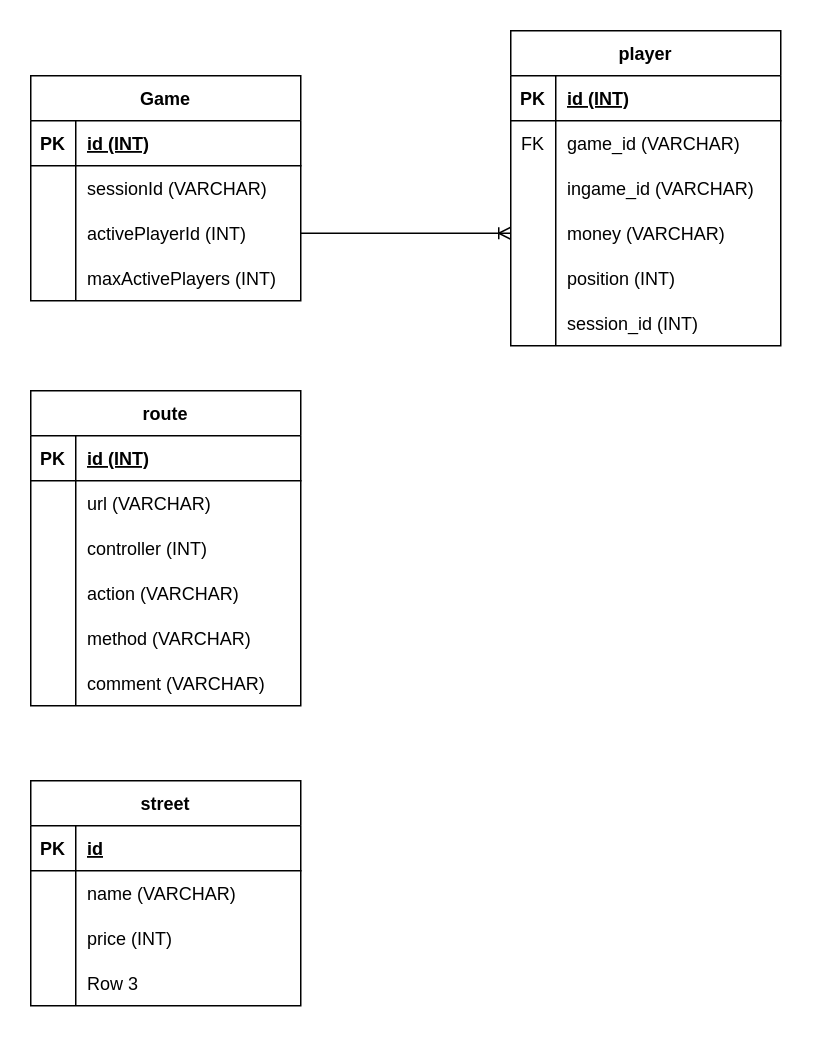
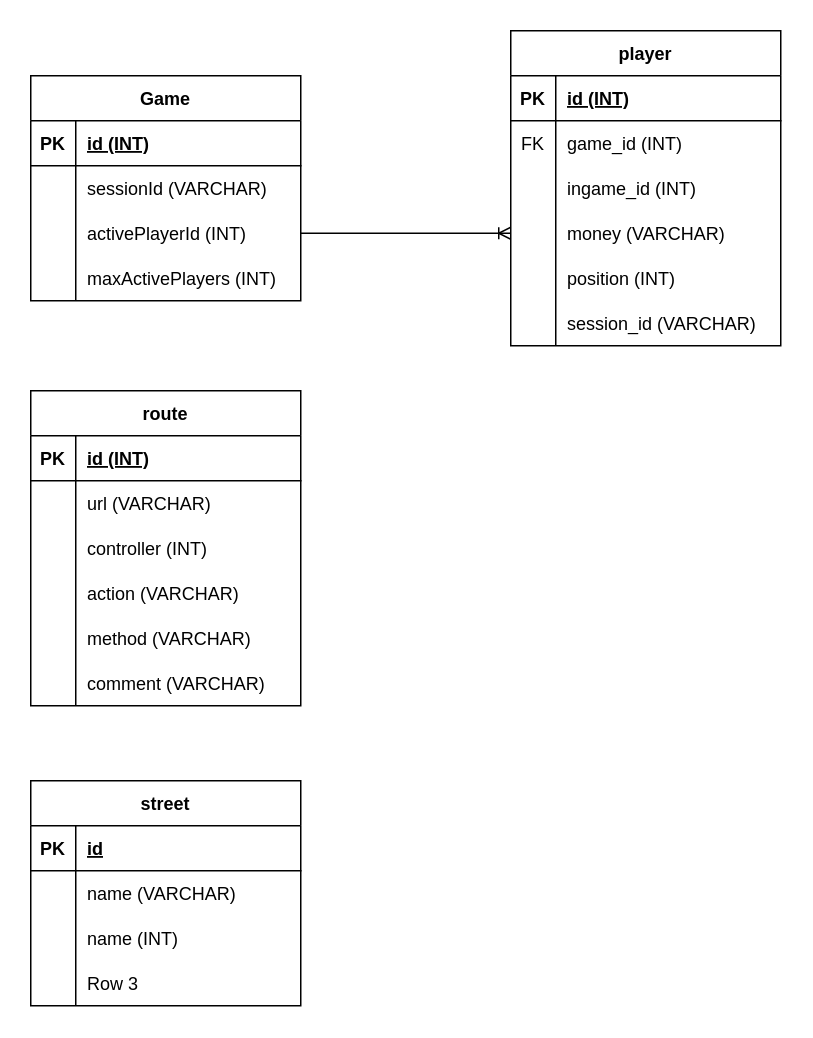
node "game_id (VARCHAR)": label "game_id (VARCHAR)" -> "game_id (INT)"
node "ingame_id (VARCHAR)": label "ingame_id (VARCHAR)" -> "ingame_id (INT)"
node "session_id (INT)": label "session_id (INT)" -> "session_id (VARCHAR)"
node "price (INT)": label "price (INT)" -> "name (INT)"
